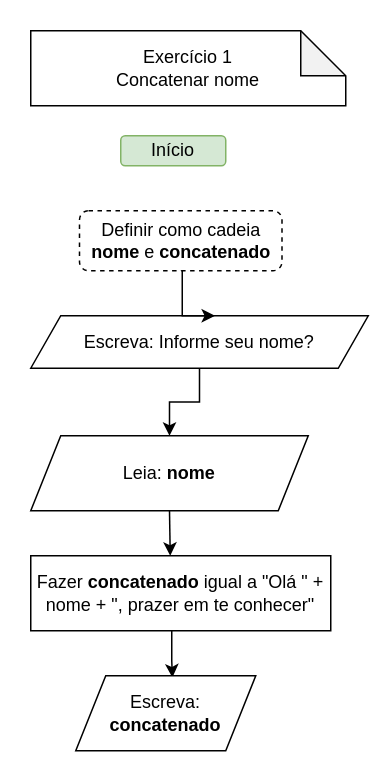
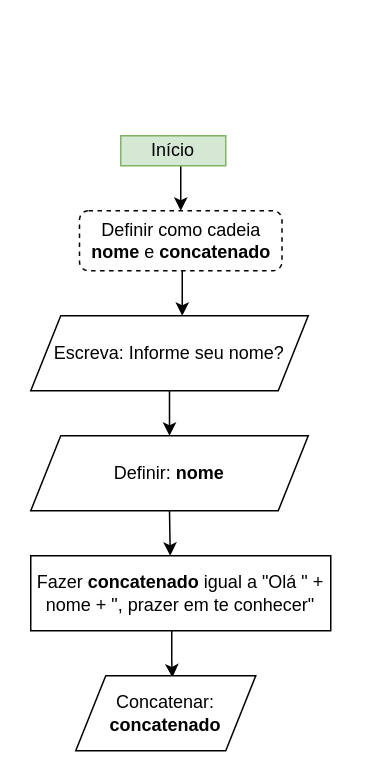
node "Exercício 1 Concatenar nome": removed
node "Início": shape rounded rectangle -> rectangle
edge "Início" -> "Definir como cadeia nome e concatenado": added
node "Escreva: Informe seu nome?": size 338x53 -> 278x75
node "Leia: nome": label "Leia: nome" -> "Definir: nome"
node "Escreva: concatenado": label "Escreva: concatenado" -> "Concatenar: concatenado"
